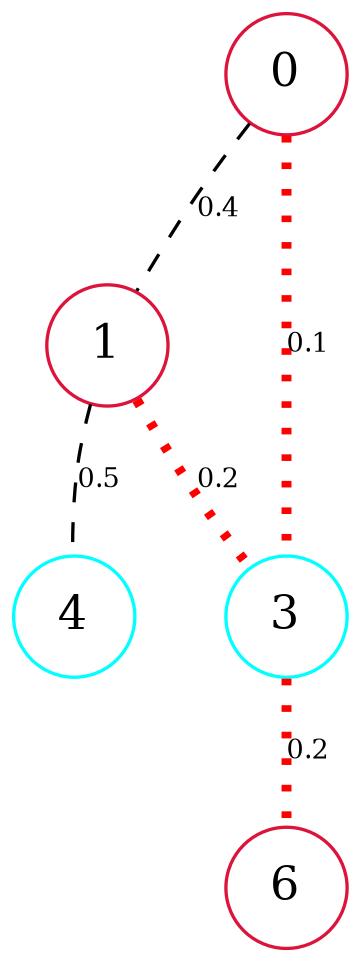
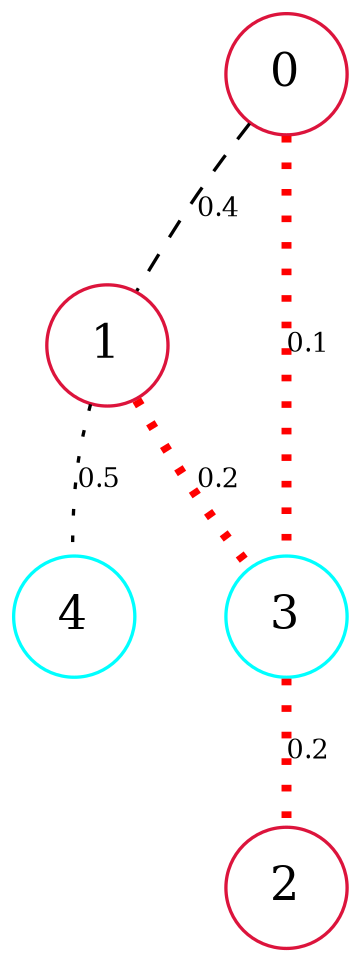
edge "1" -- "4": style dashed -> dotted
node "6": label "6" -> "2"
